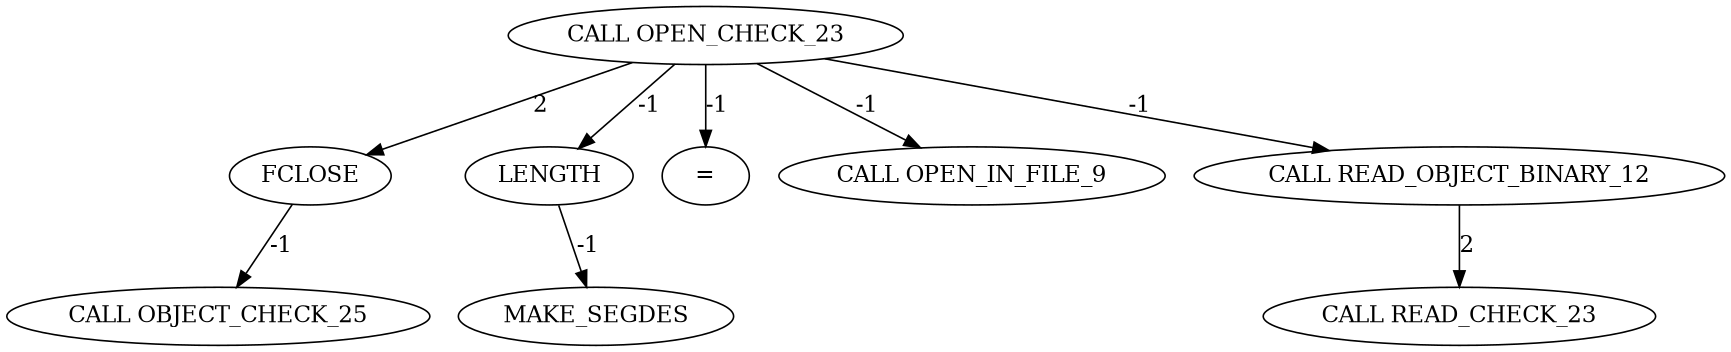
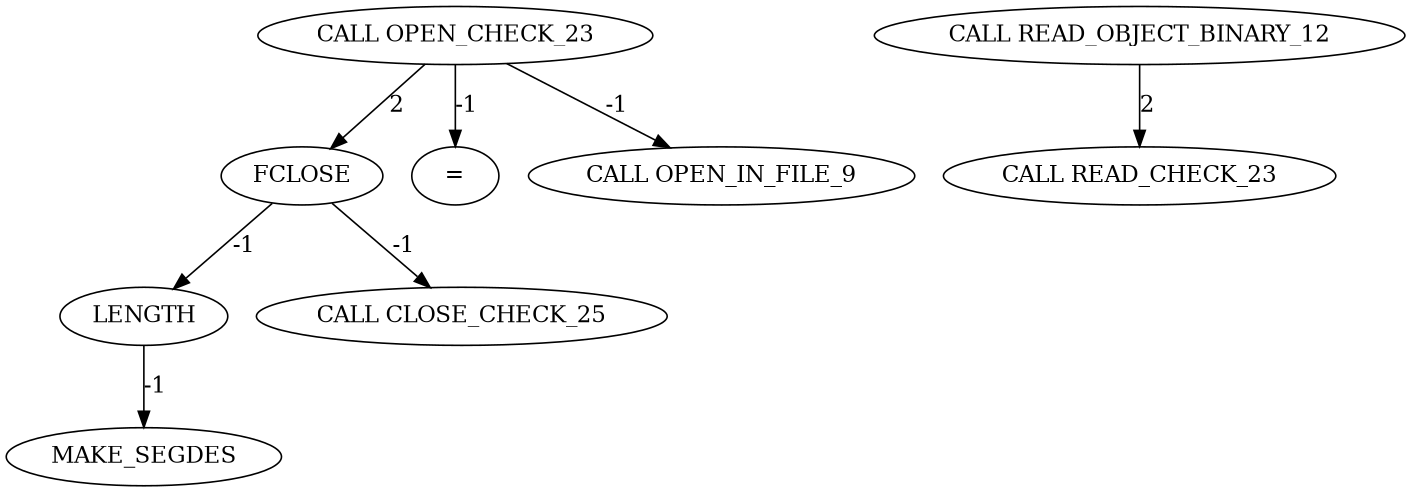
edge "CALL OPEN_CHECK_23" -> "LENGTH": now "FCLOSE" -> "LENGTH"
edge "CALL OPEN_CHECK_23" -> "CALL READ_OBJECT_BINARY_12": removed, label "-1"
node "CALL OBJECT_CHECK_25": label "CALL OBJECT_CHECK_25" -> "CALL CLOSE_CHECK_25"
